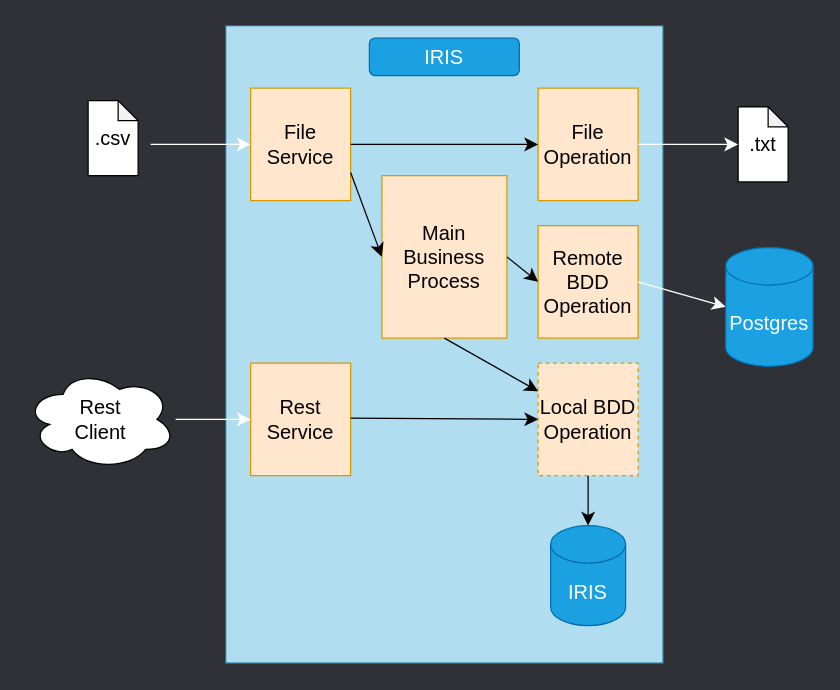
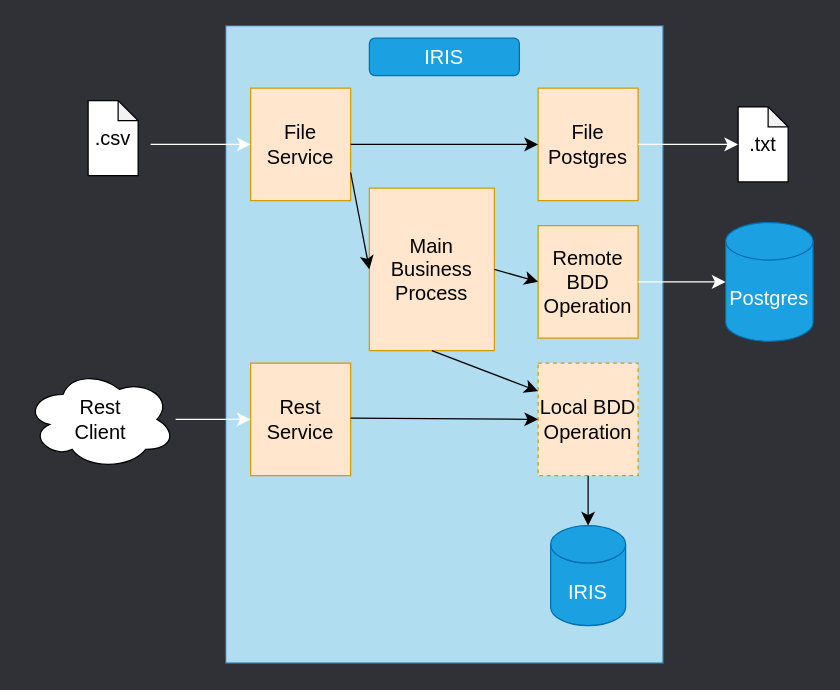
node "File Operation": label "File Operation" -> "File Postgres"
node "Main Business Process": moved (444, 257) -> (432, 269)
node "Postgres": moved (769, 307) -> (769, 282)
